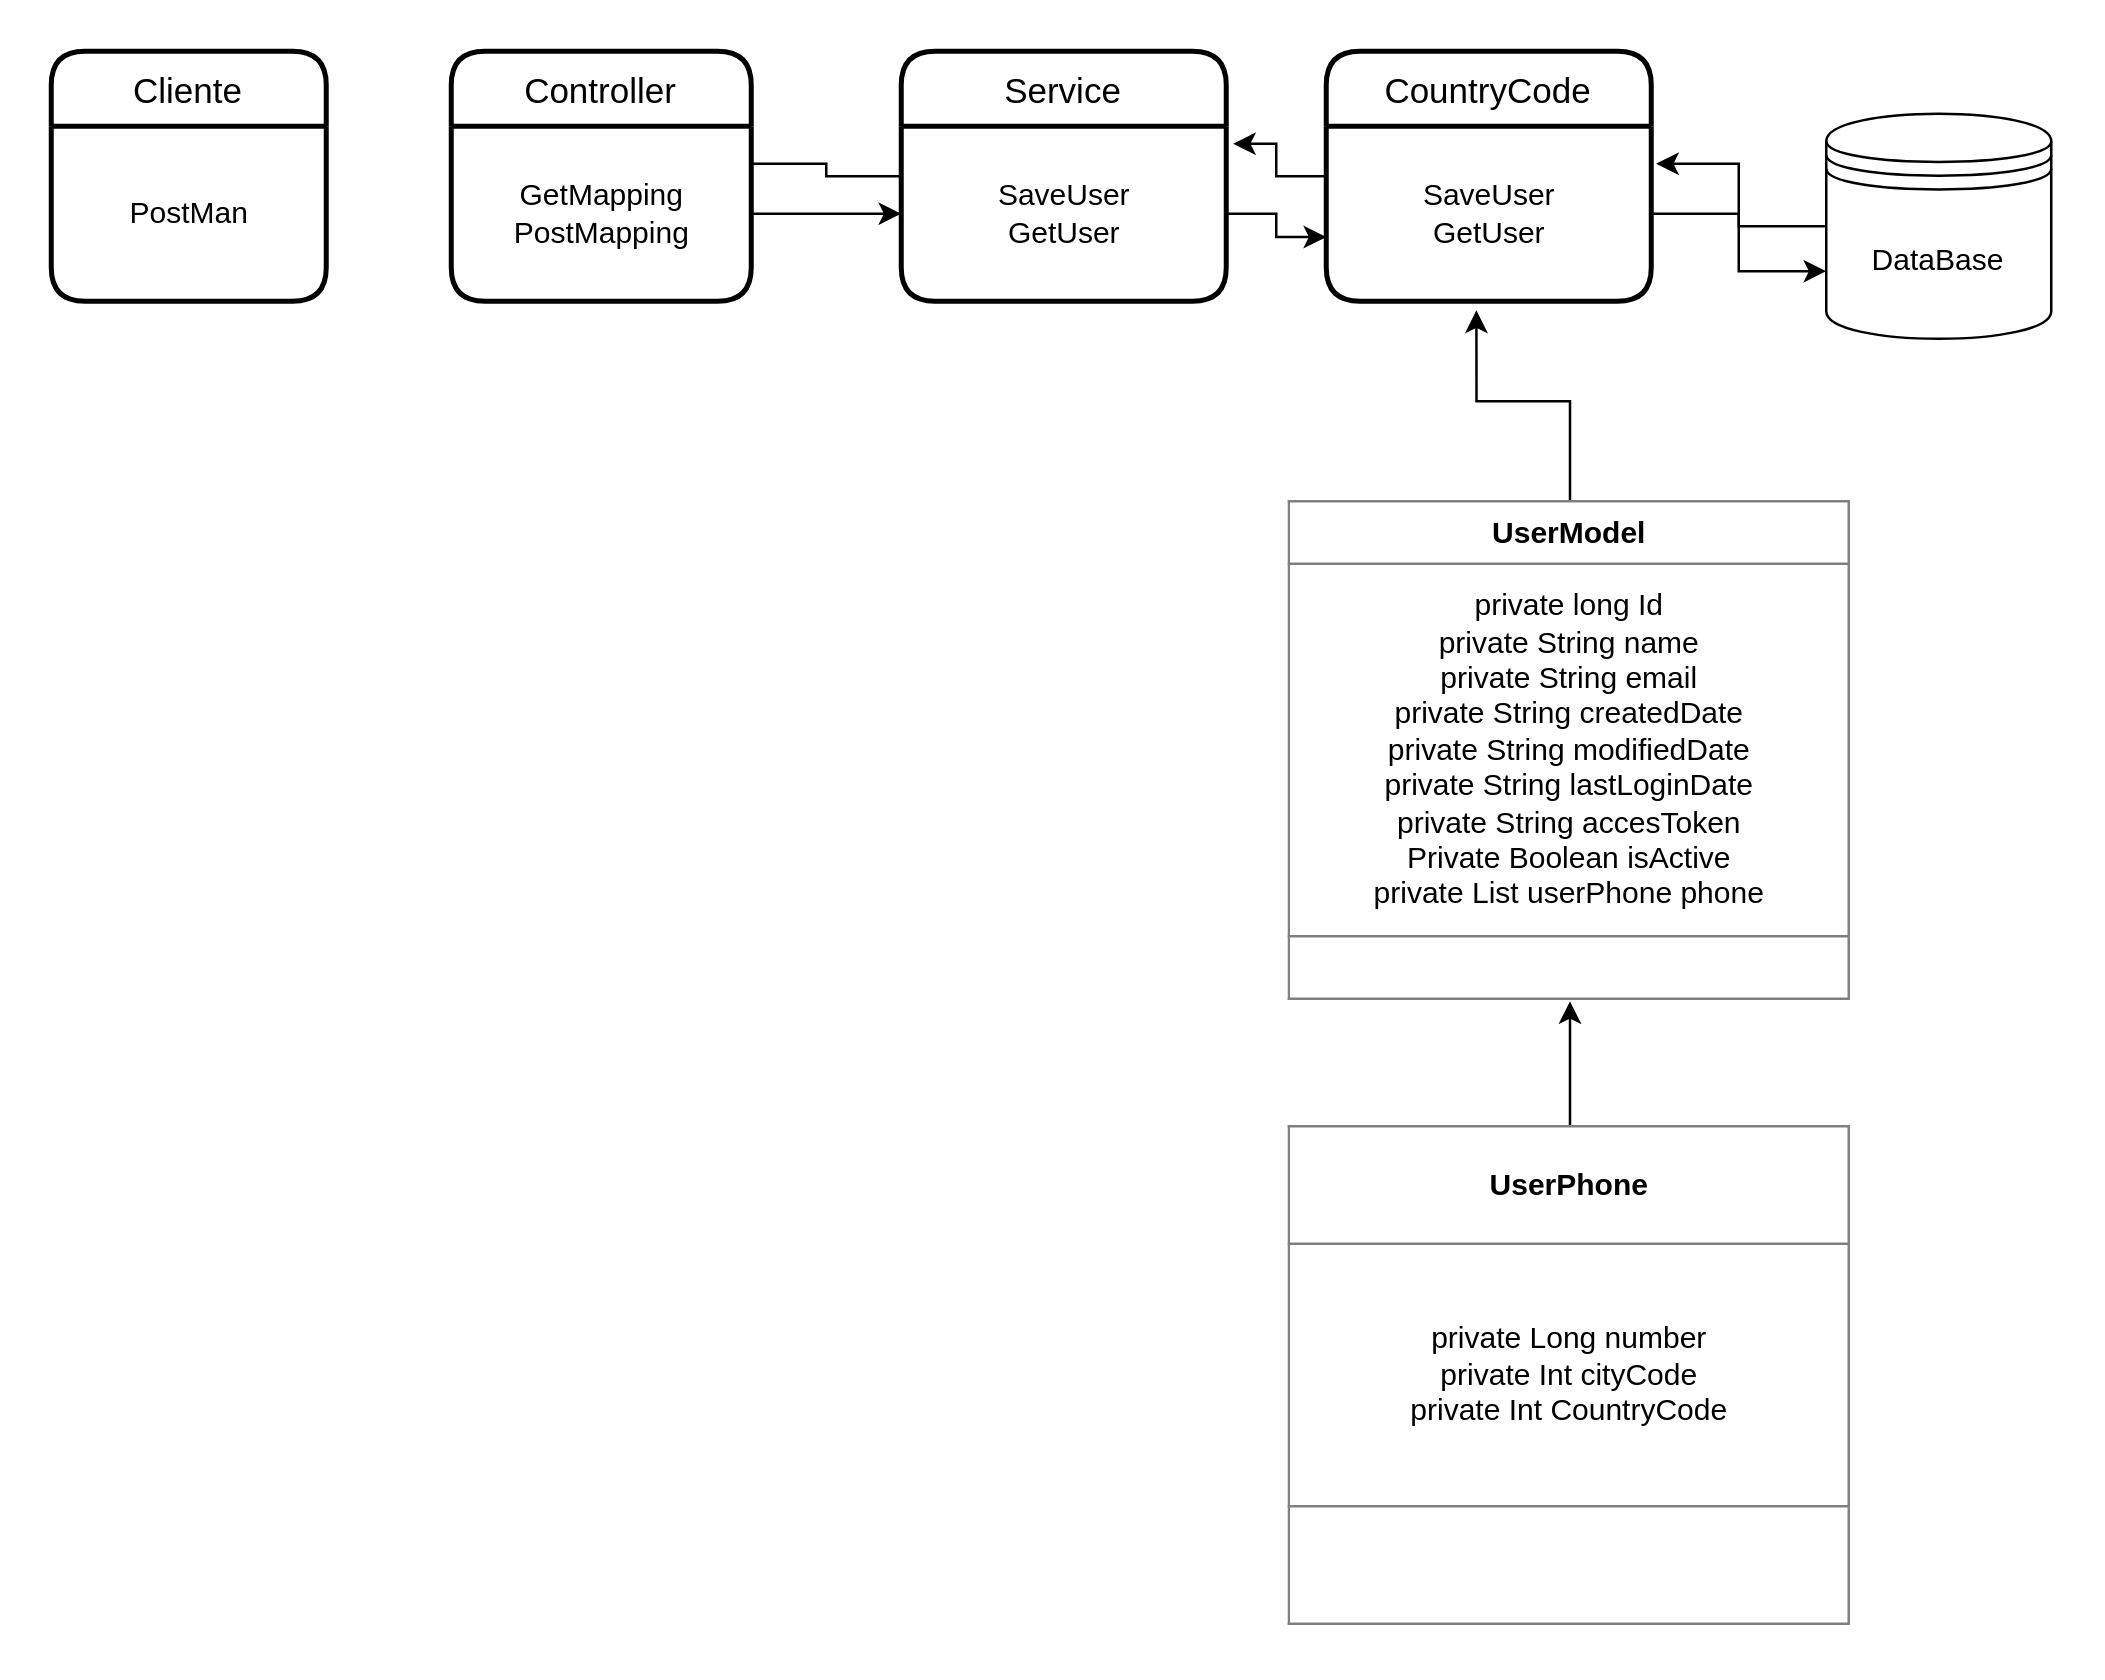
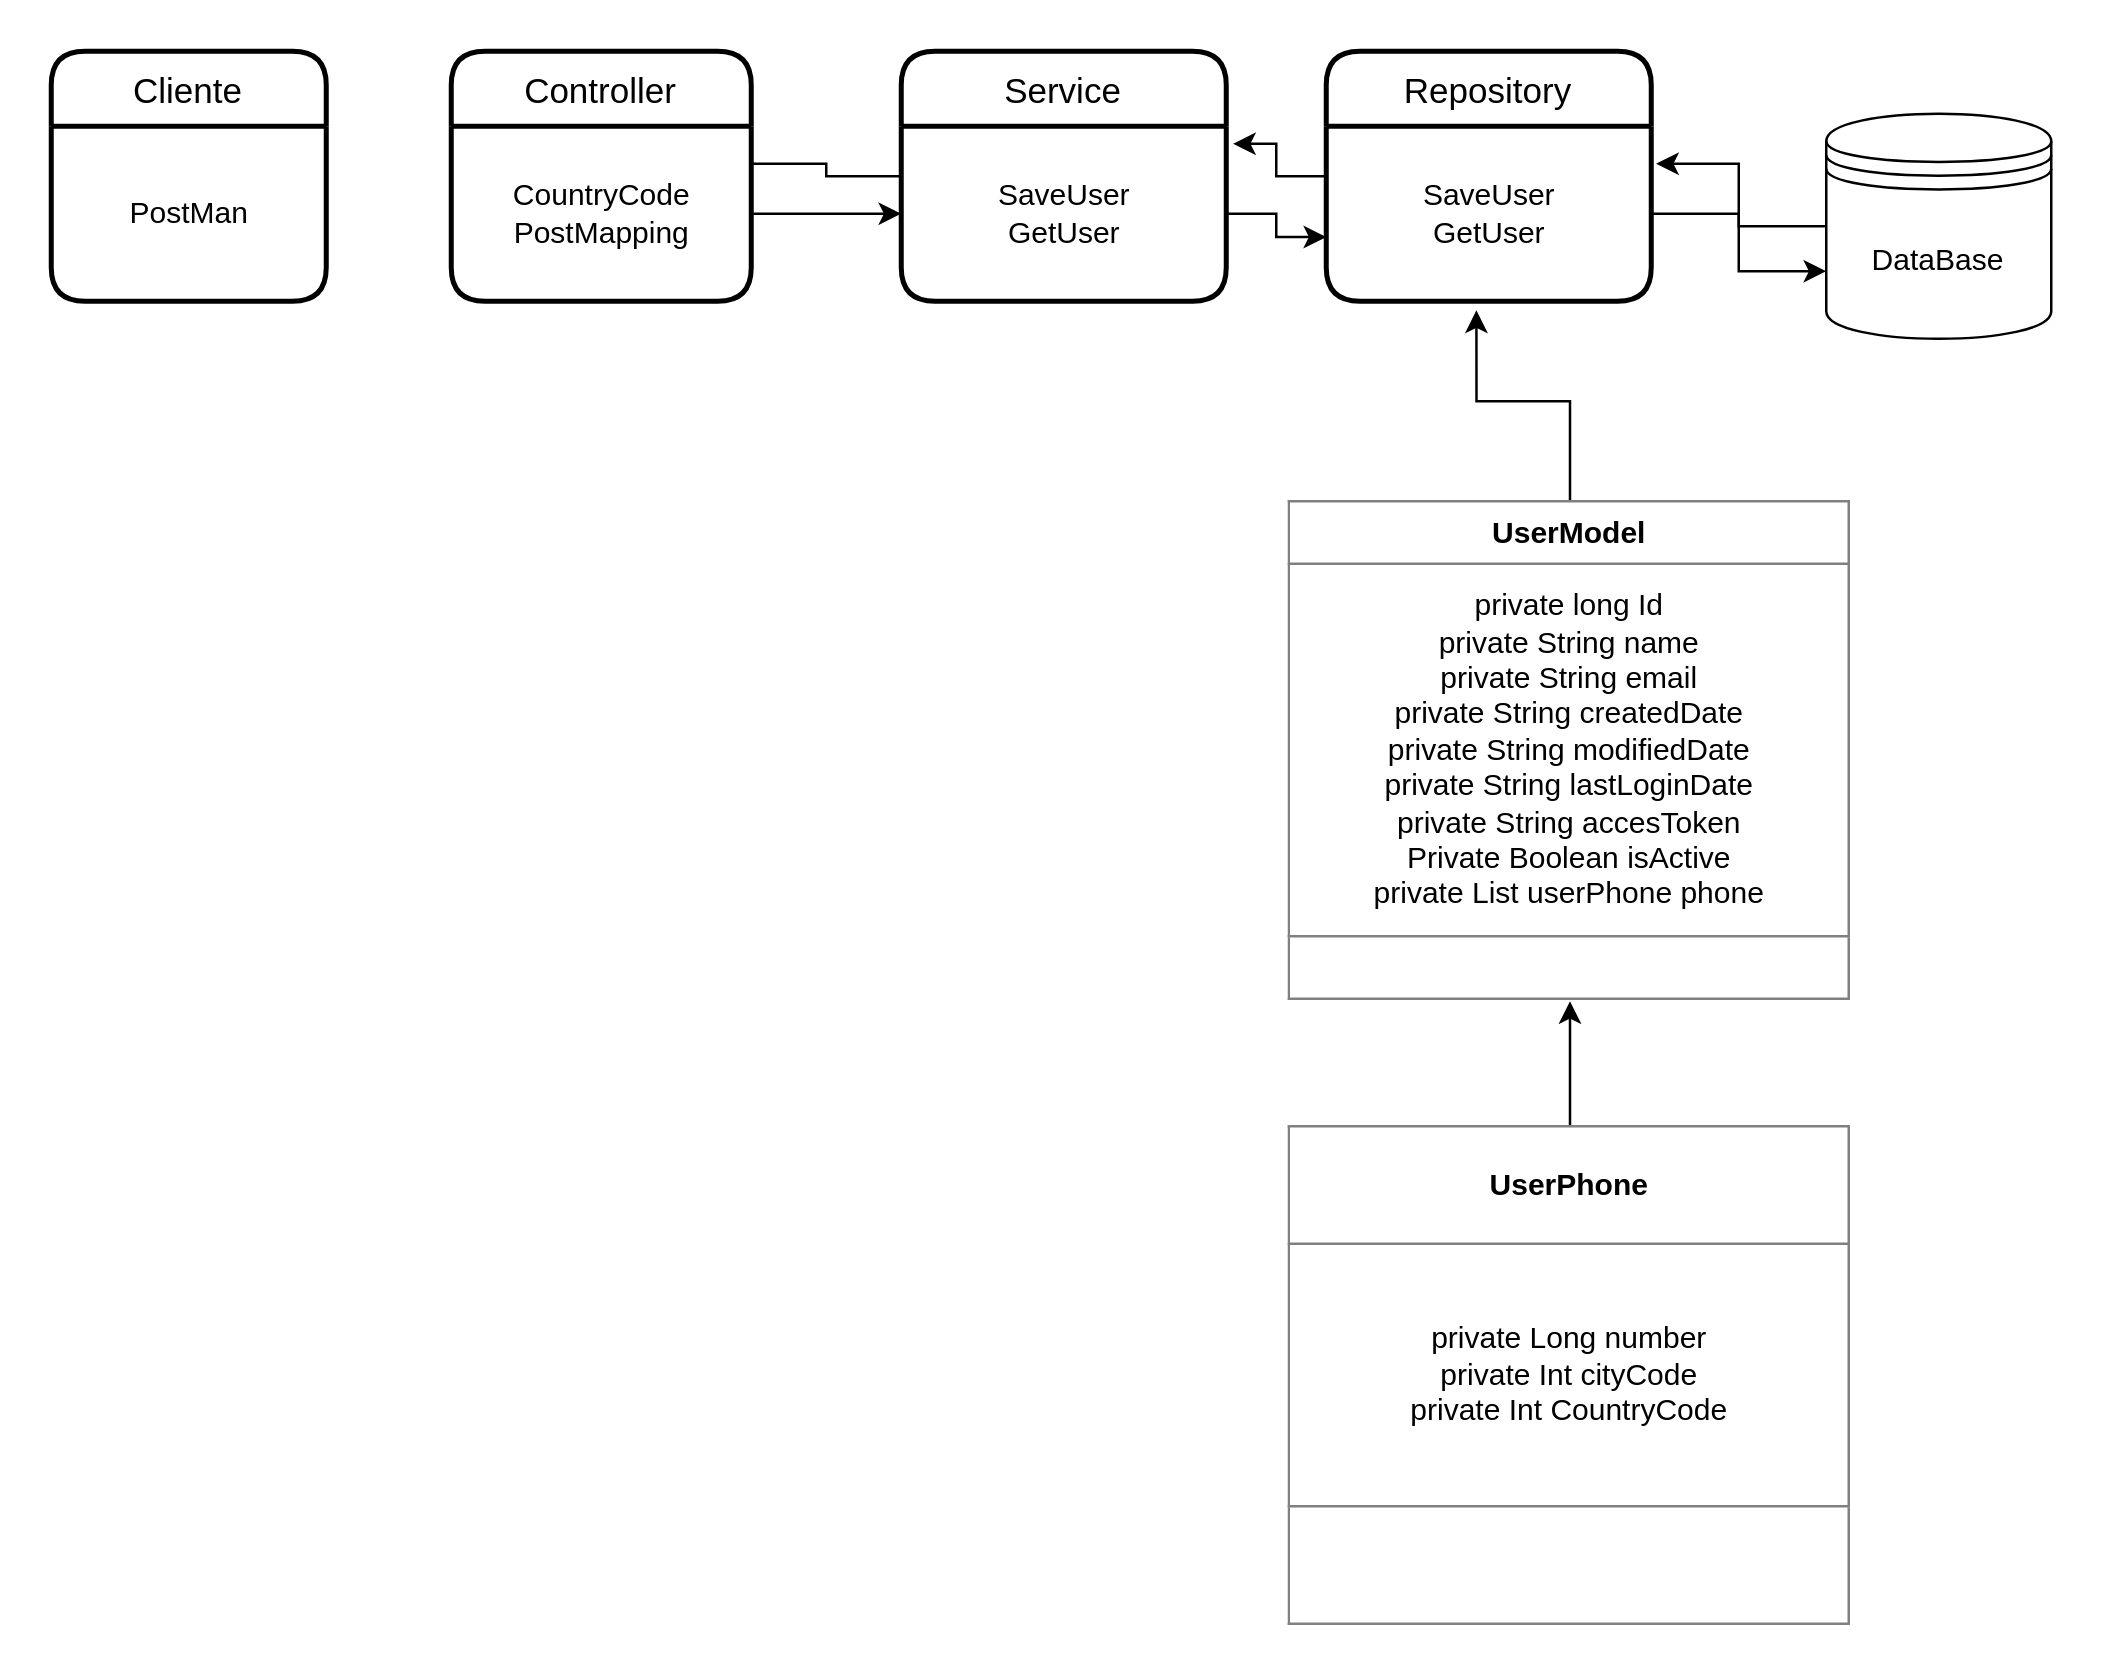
node "CountryCode": label "CountryCode" -> "Repository"
node "GetMapping PostMapping": label "GetMapping PostMapping" -> "CountryCode PostMapping"
